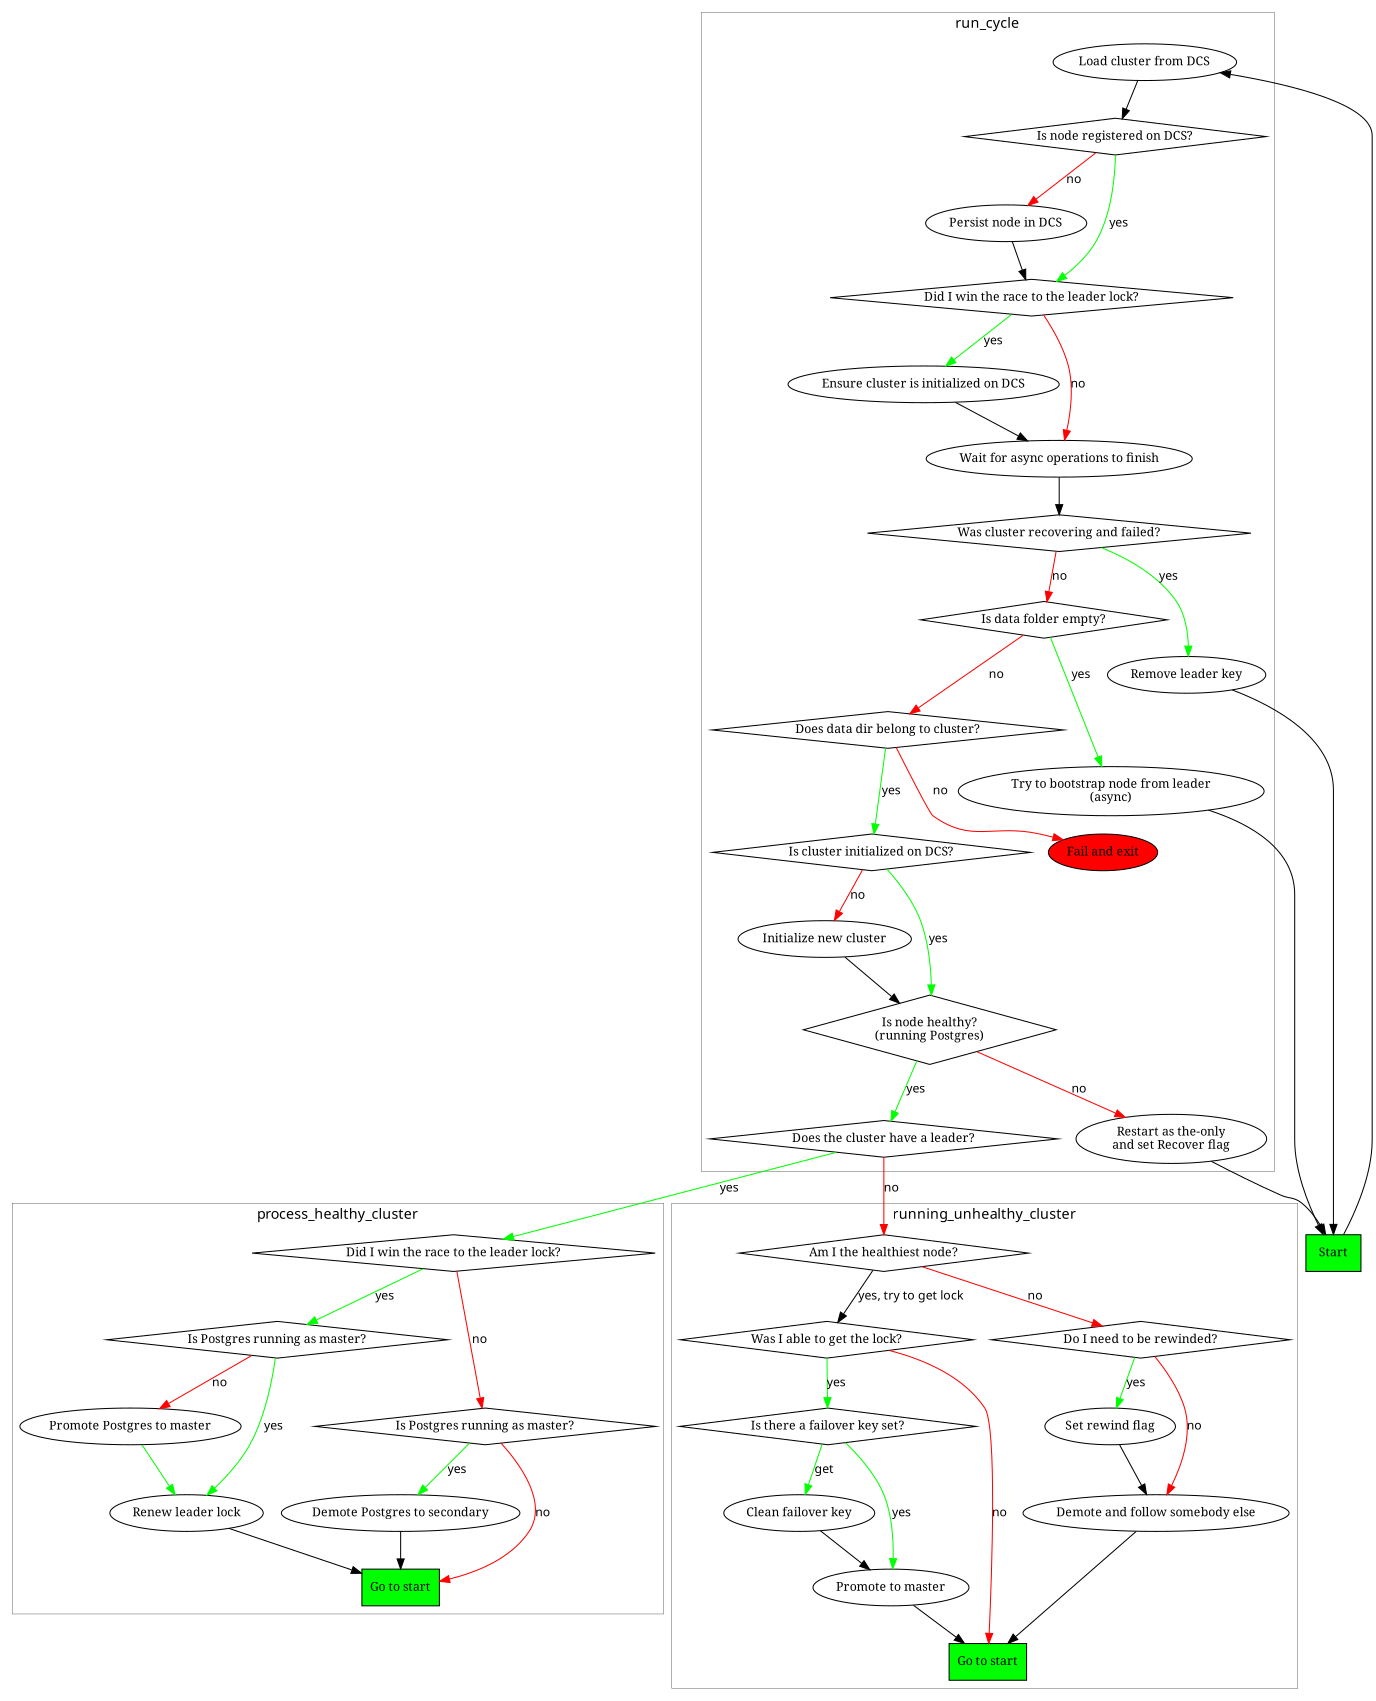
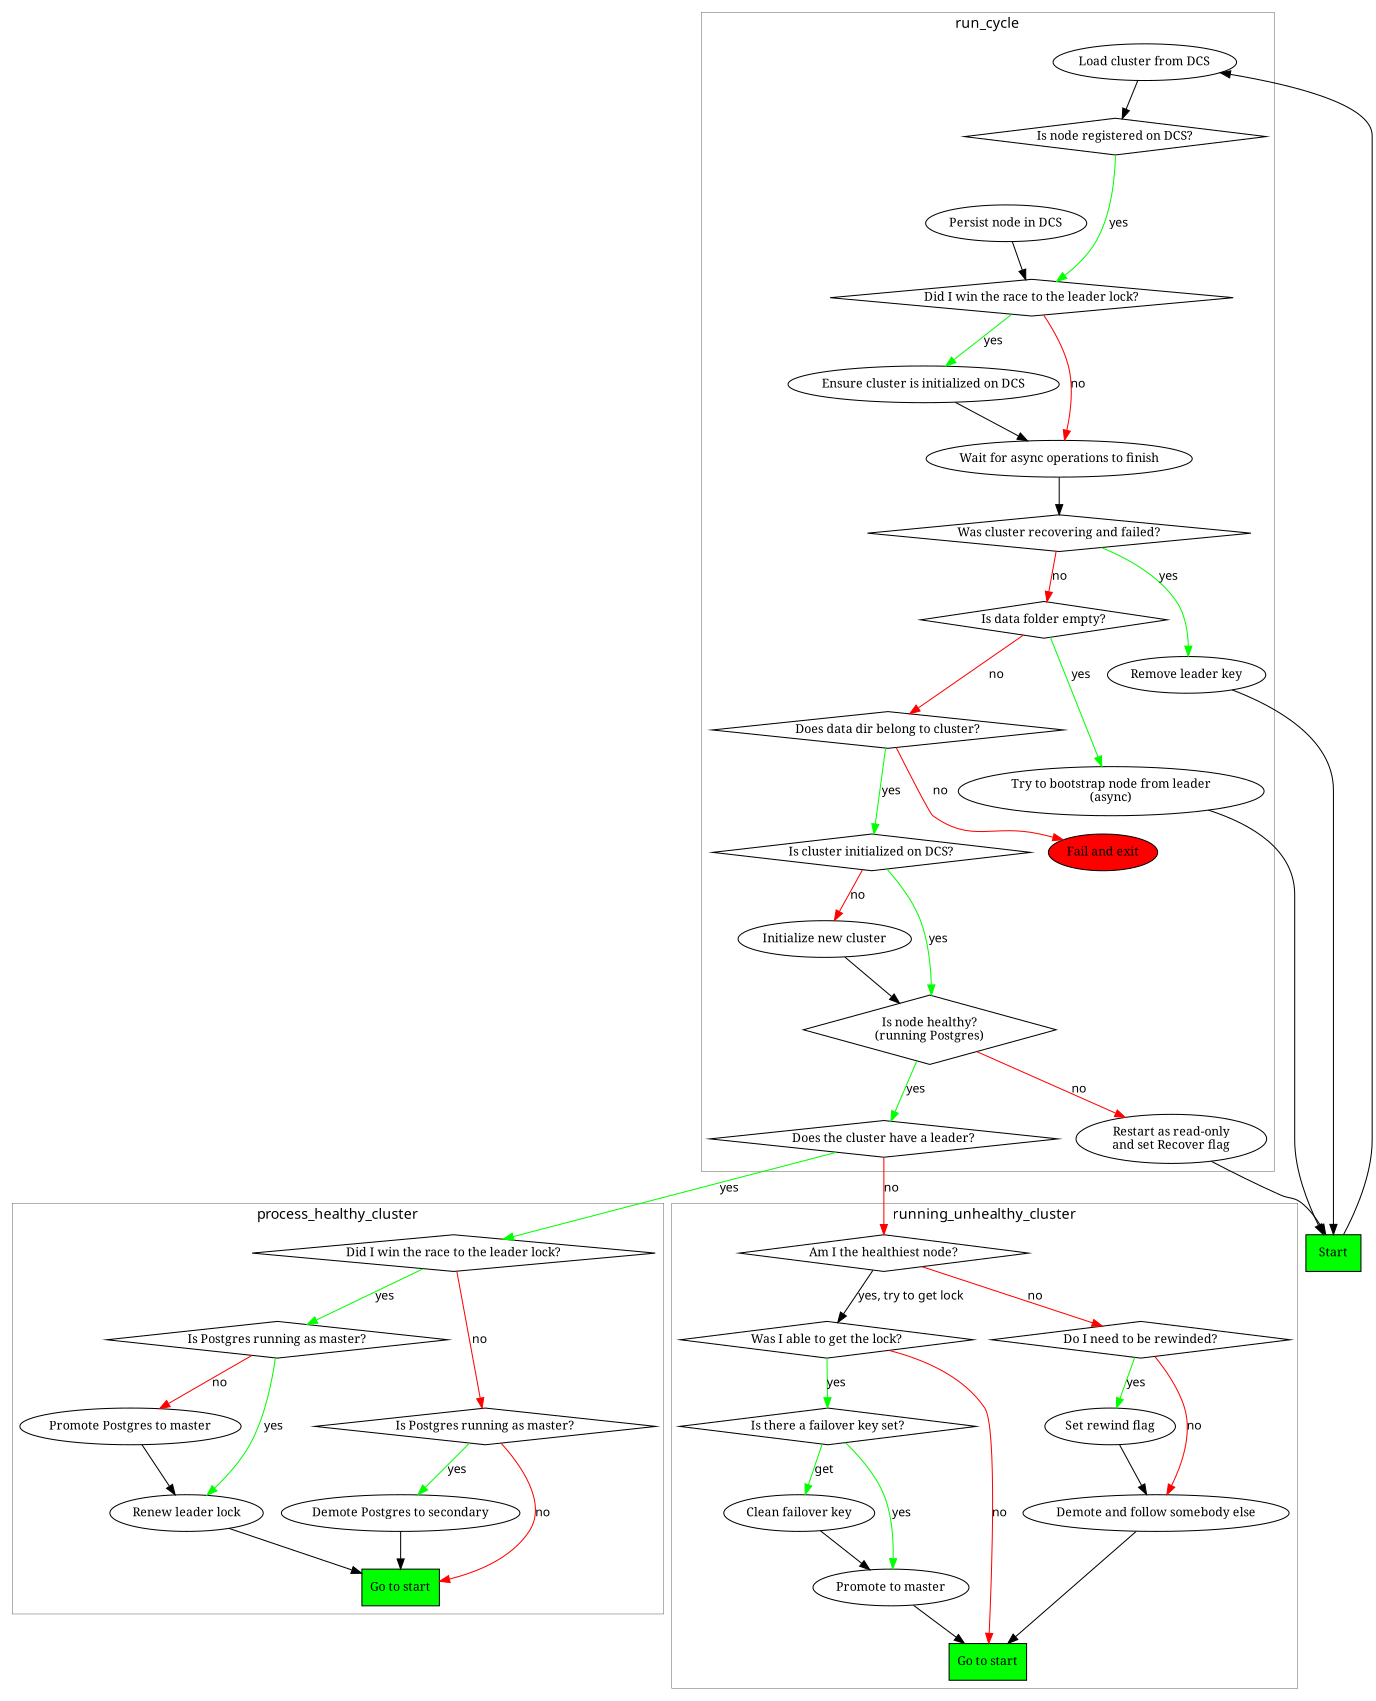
edge "Is node registered on DCS?" -> "Persist node in DCS": removed, label "no"
node "Restart as the-only and set Recover flag": label "Restart as the-only and set Recover flag" -> "Restart as read-only and set Recover flag"
edge "Promote Postgres to master" -> "Renew leader lock": color green -> black
